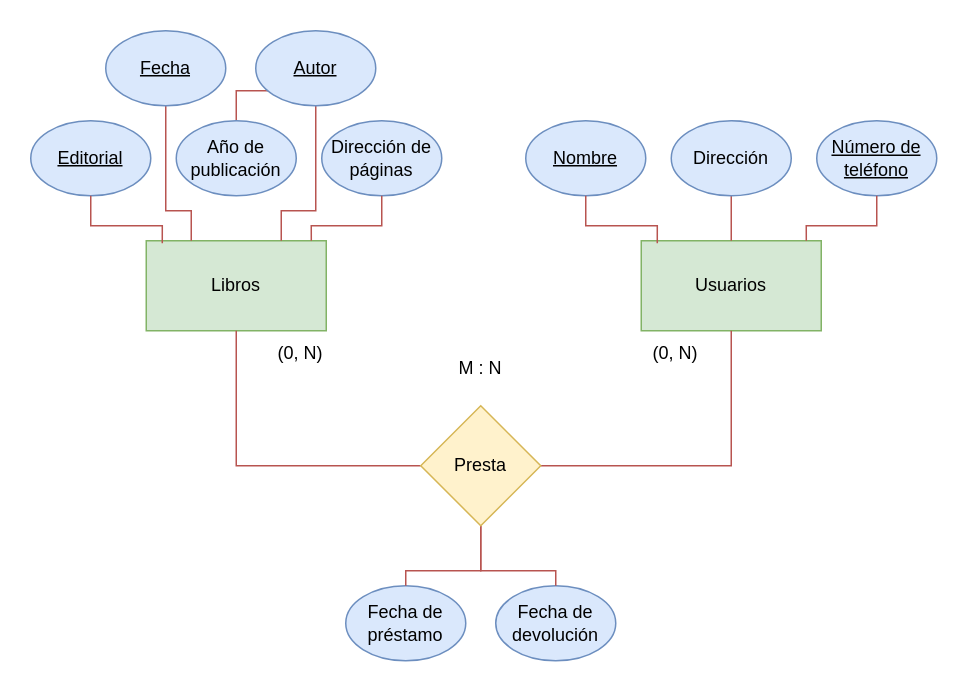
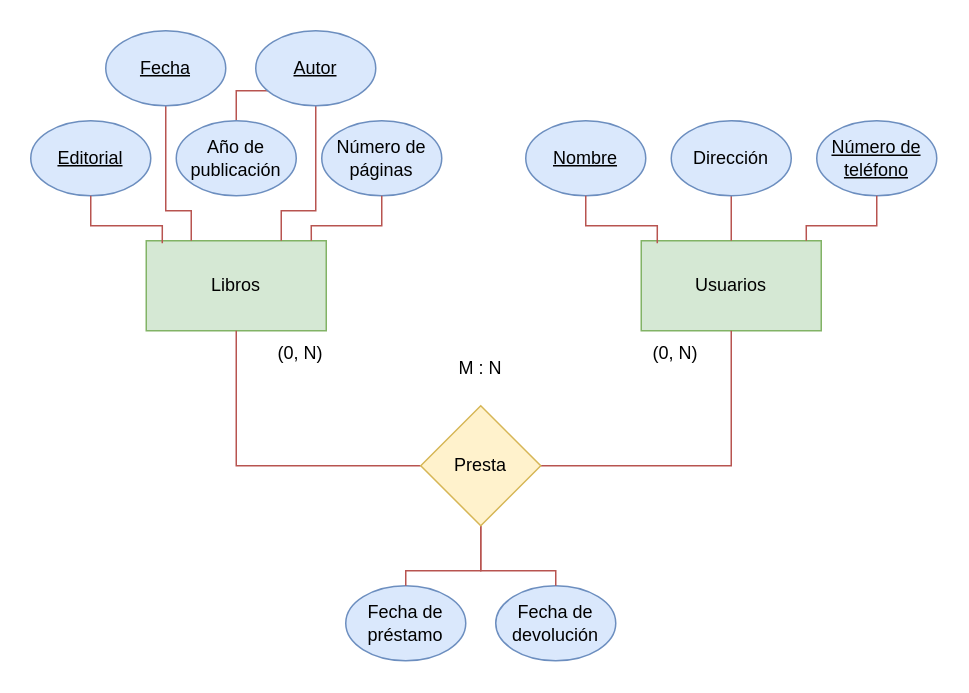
node "Dirección de páginas": label "Dirección de páginas" -> "Número de páginas"
